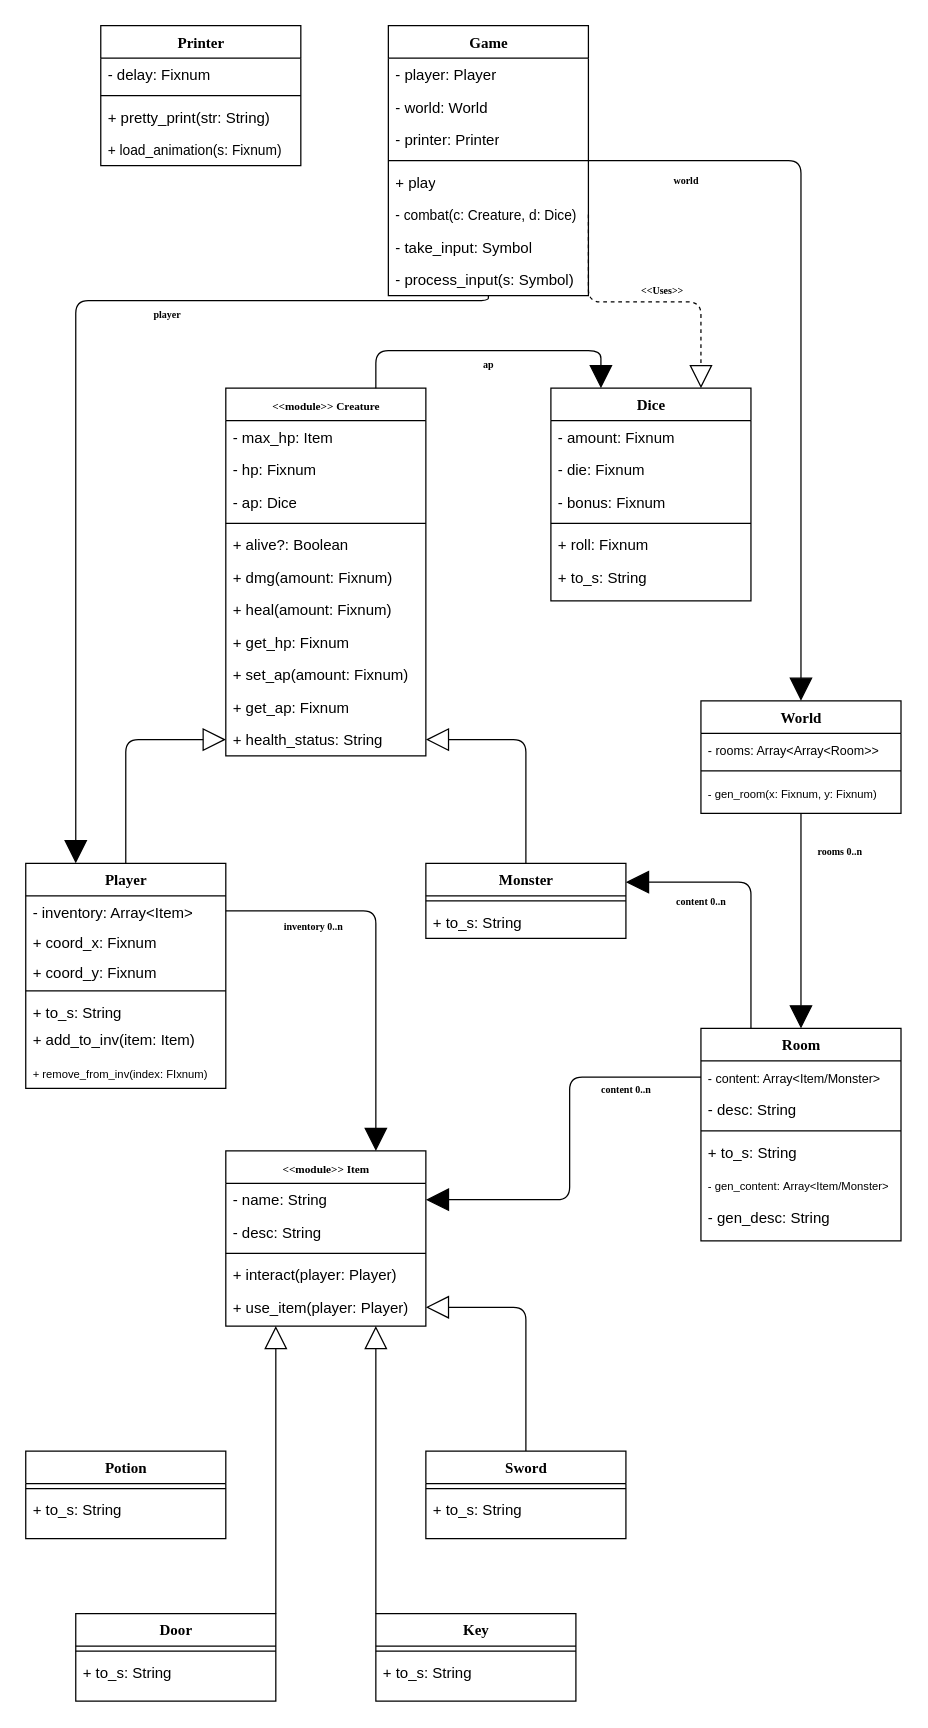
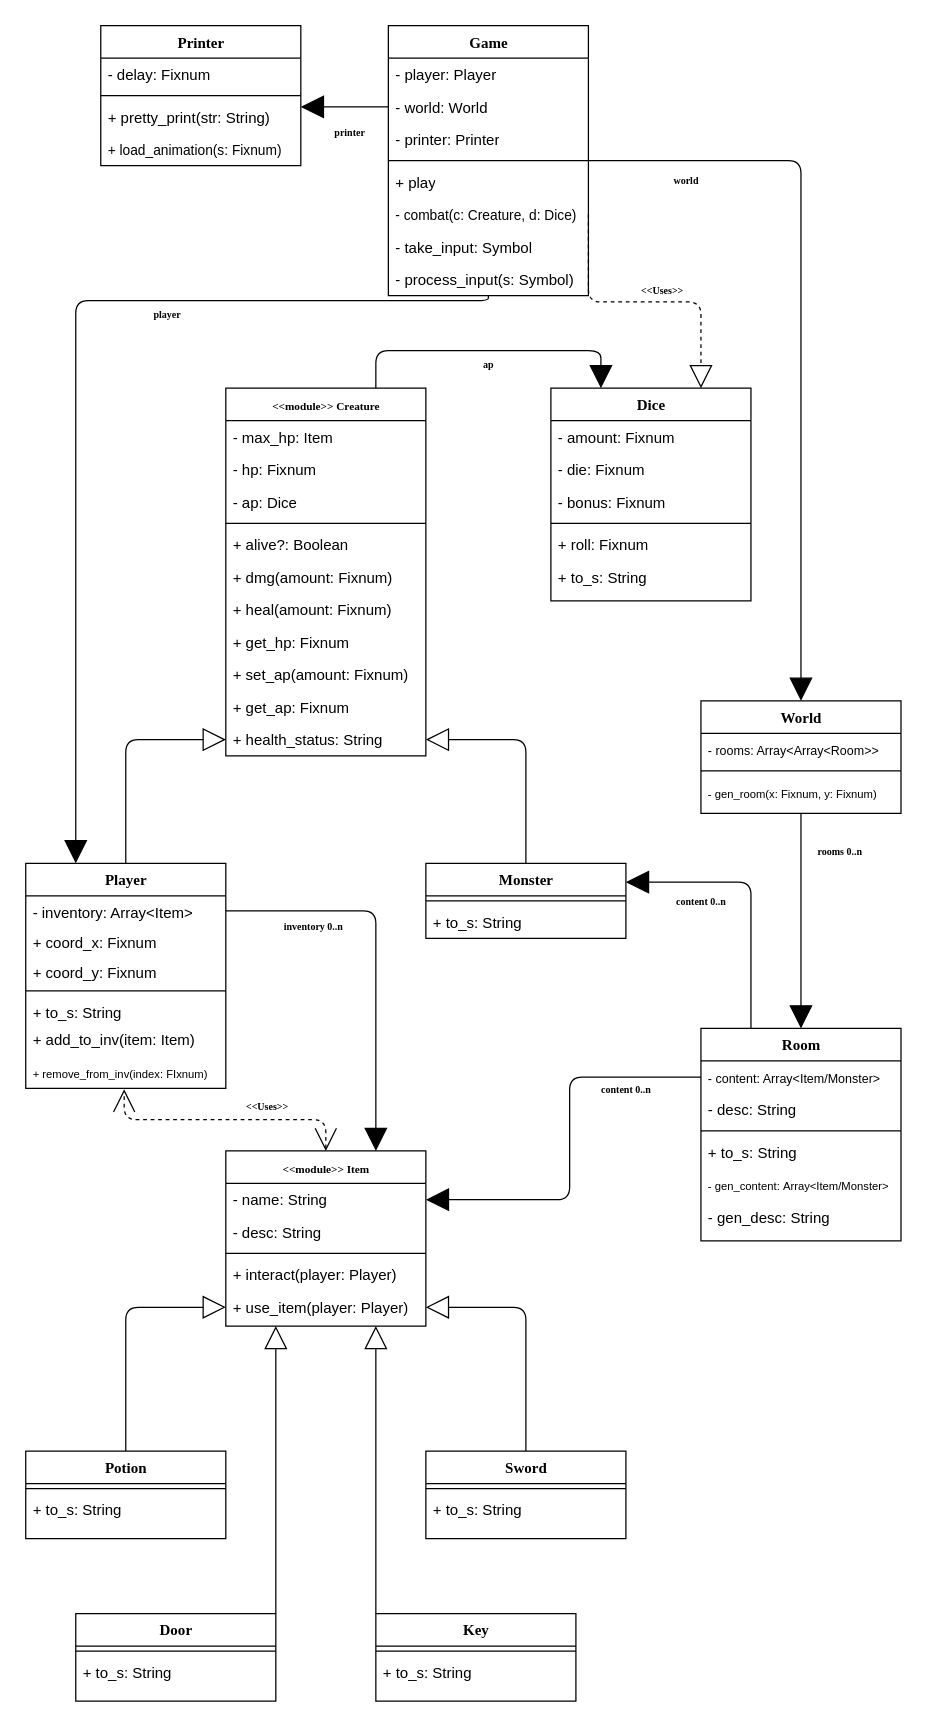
edge "- world: World" -> "+ pretty_print(str: String)": added, label "printer"
edge "+ remove_from_inv(index: FIxnum)" -- "<<module>> Item": added, label "<<Uses>>"
edge "Potion" -> "+ use_item(player: Player)": added
